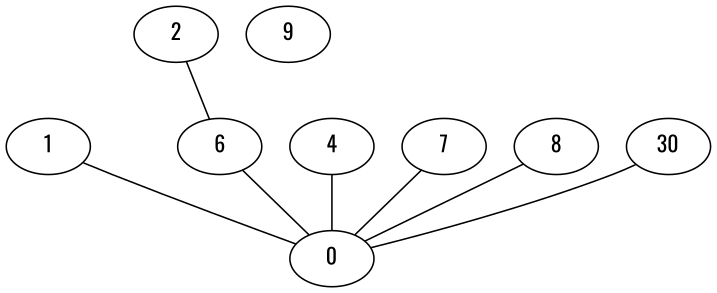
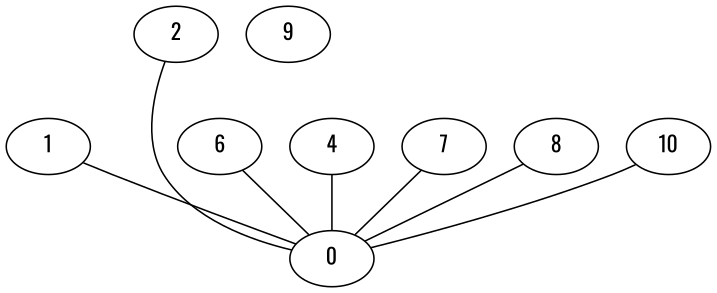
edge "2" -- "6": now "2" -- "0"
node "30": label "30" -> "10"
